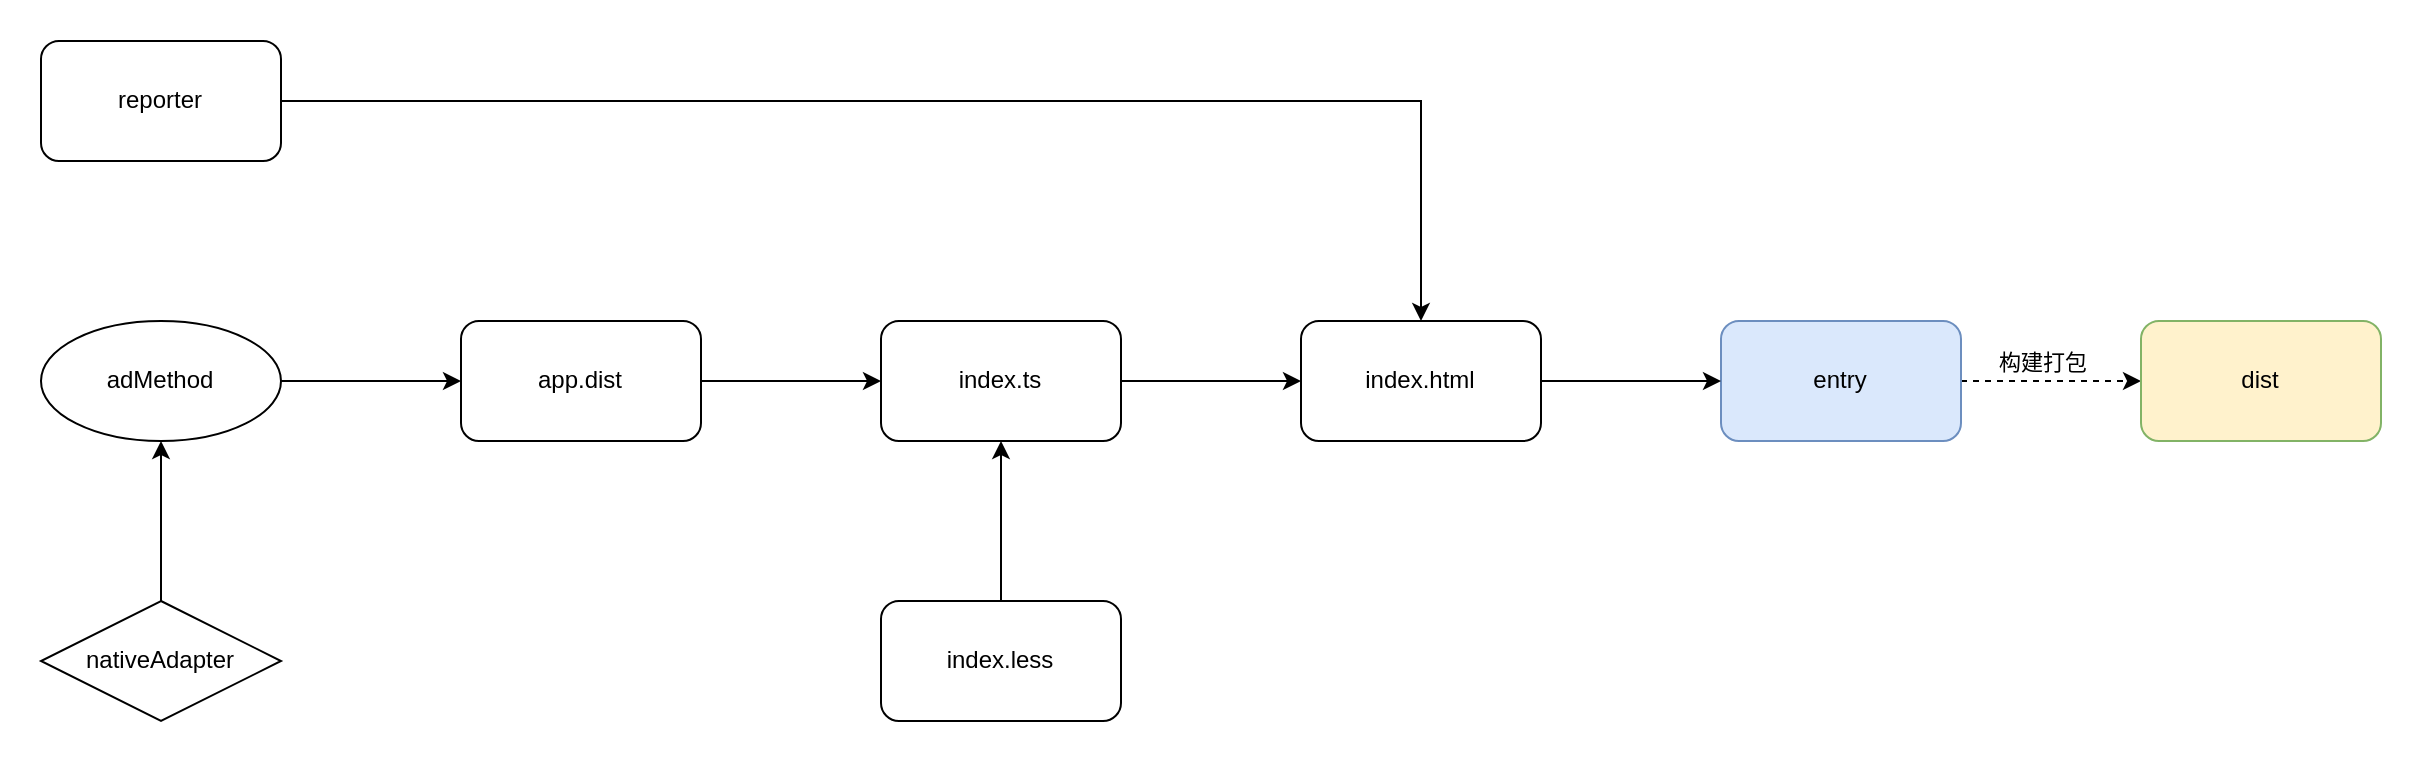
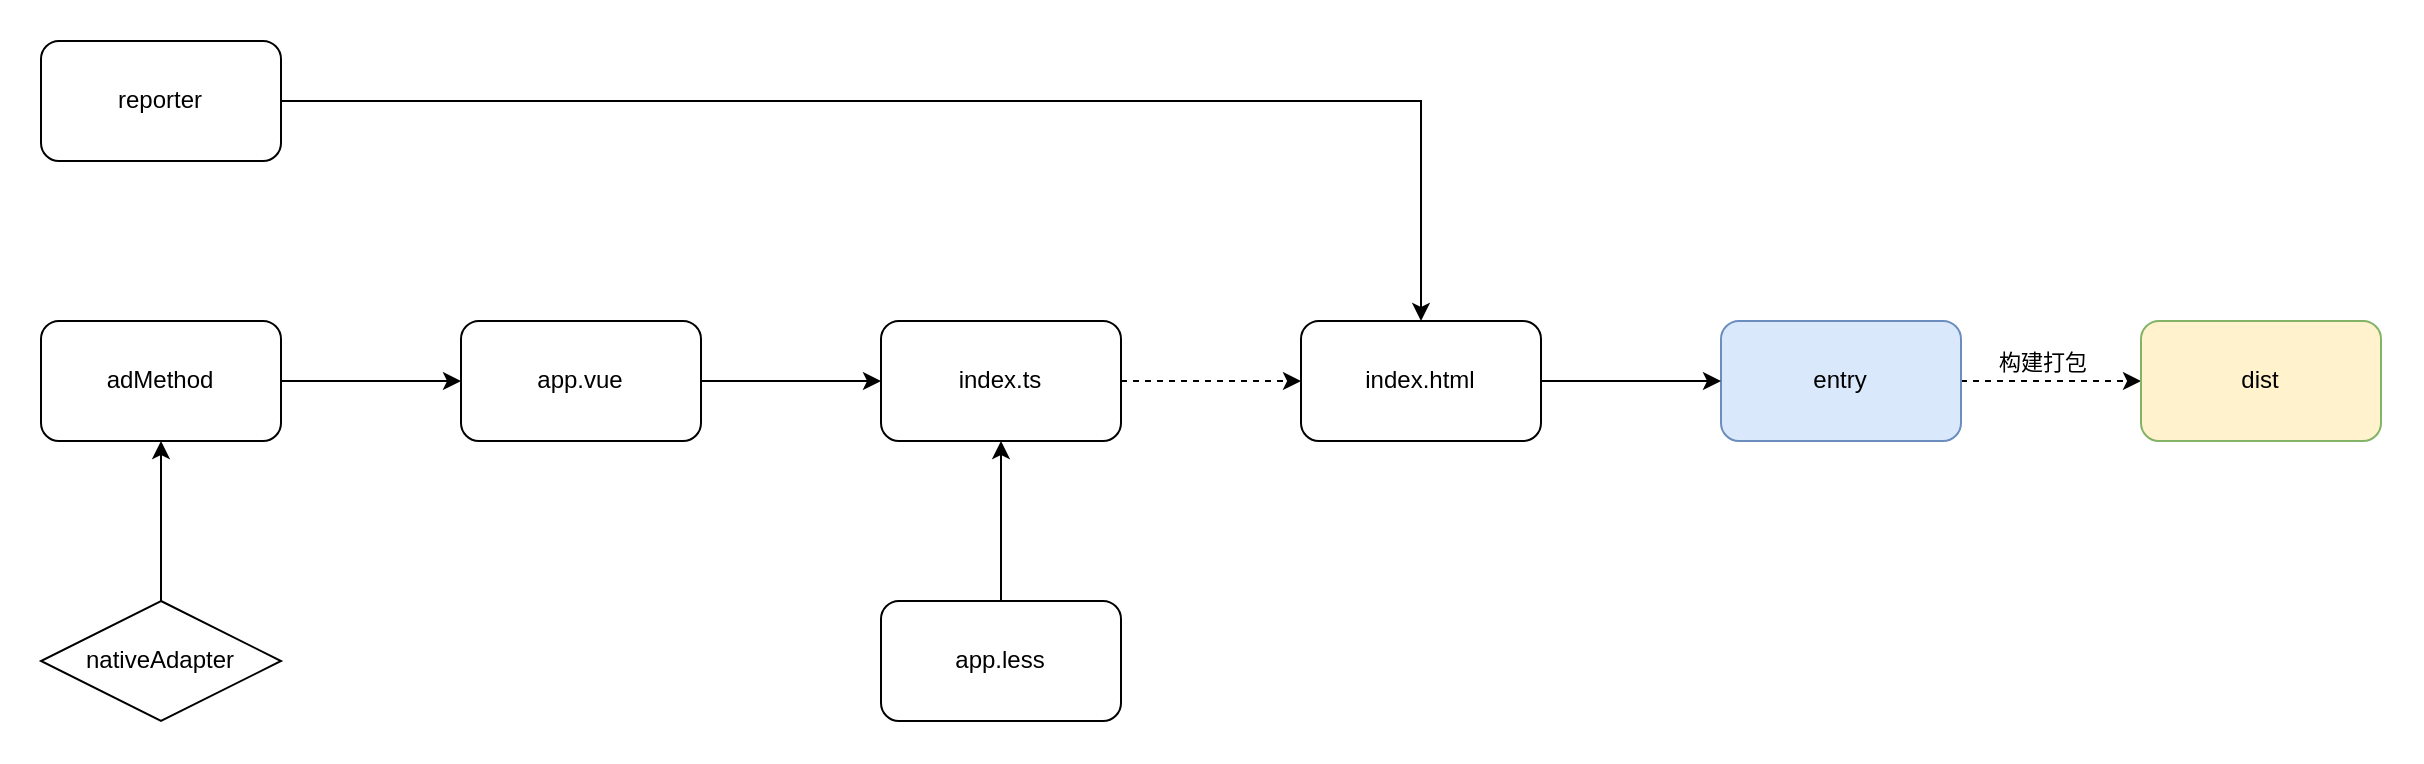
node "adMethod": shape ellipse -> rounded rectangle
node "app.dist": label "app.dist" -> "app.vue"
edge "index.ts" -> "index.html": style solid -> dashed
node "index.less": label "index.less" -> "app.less"
